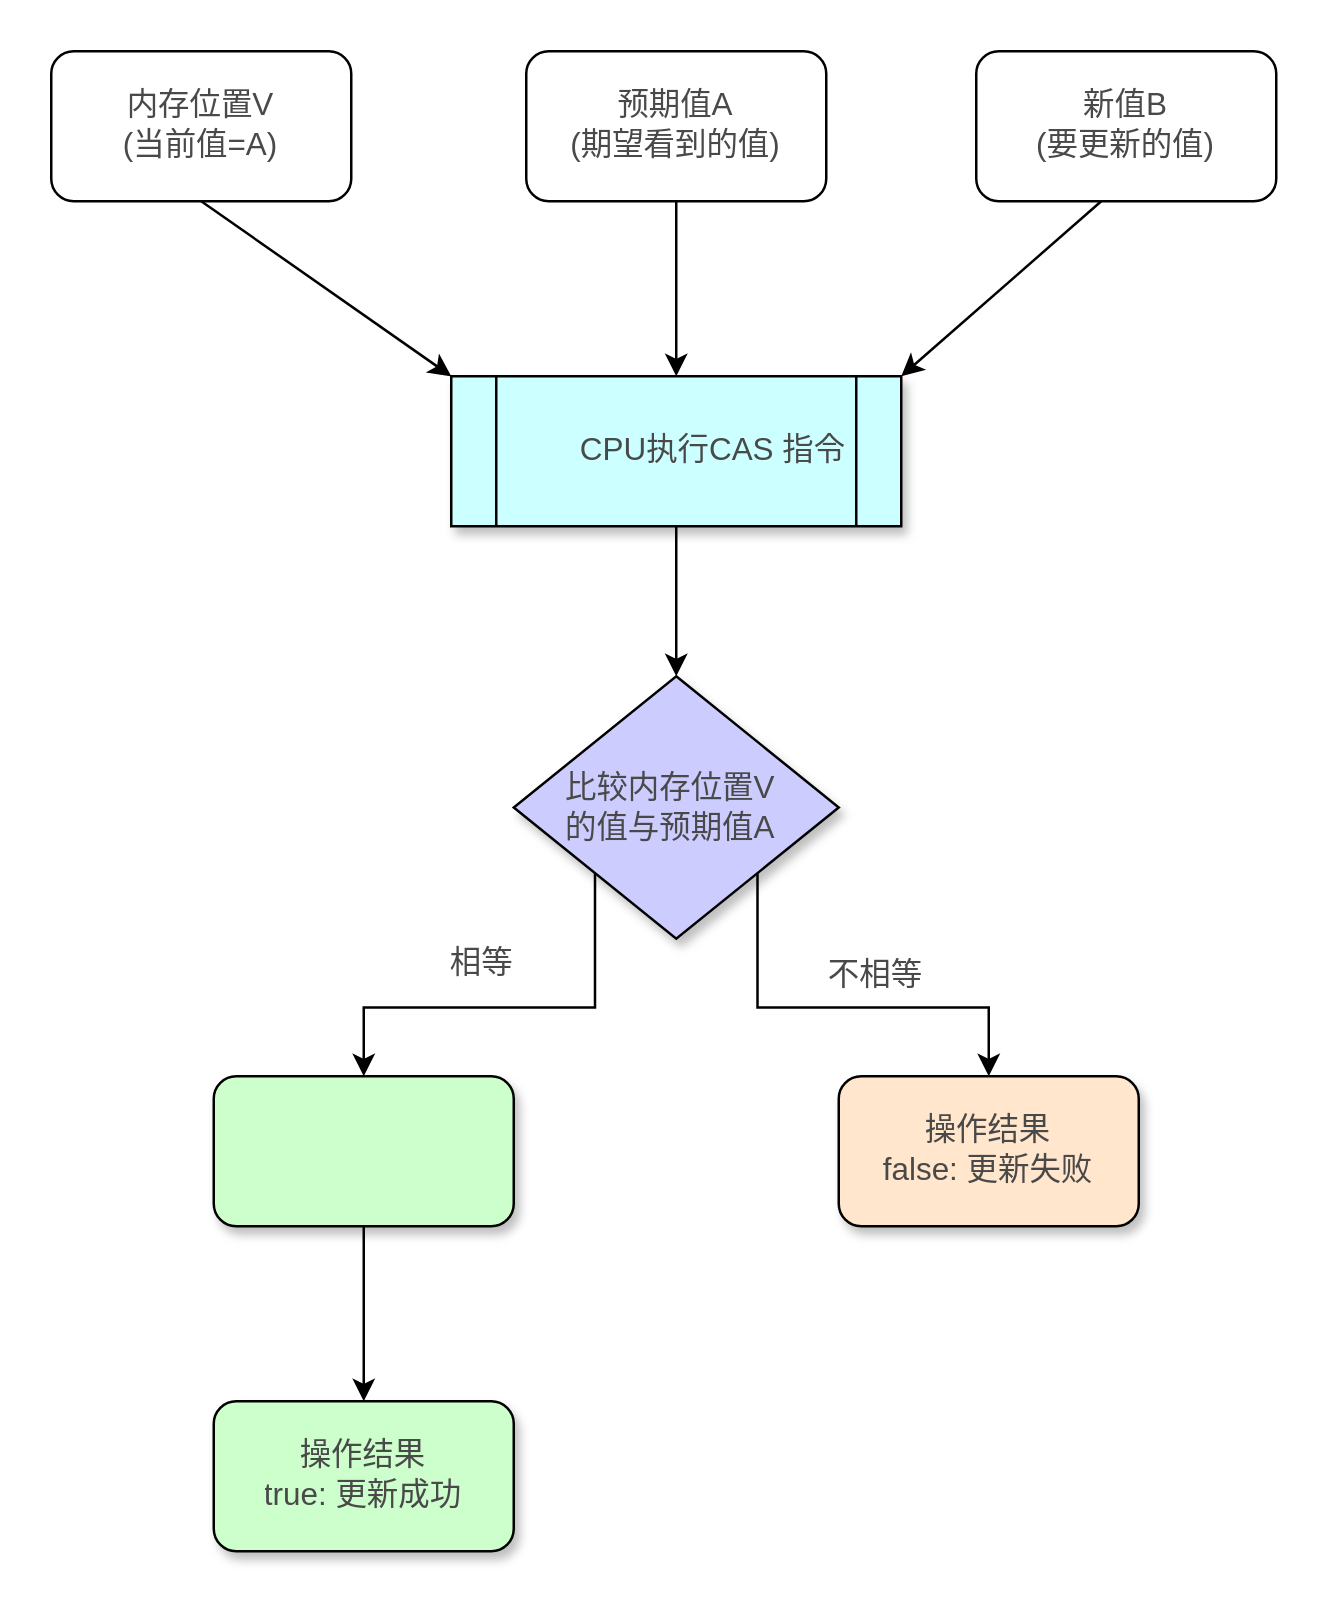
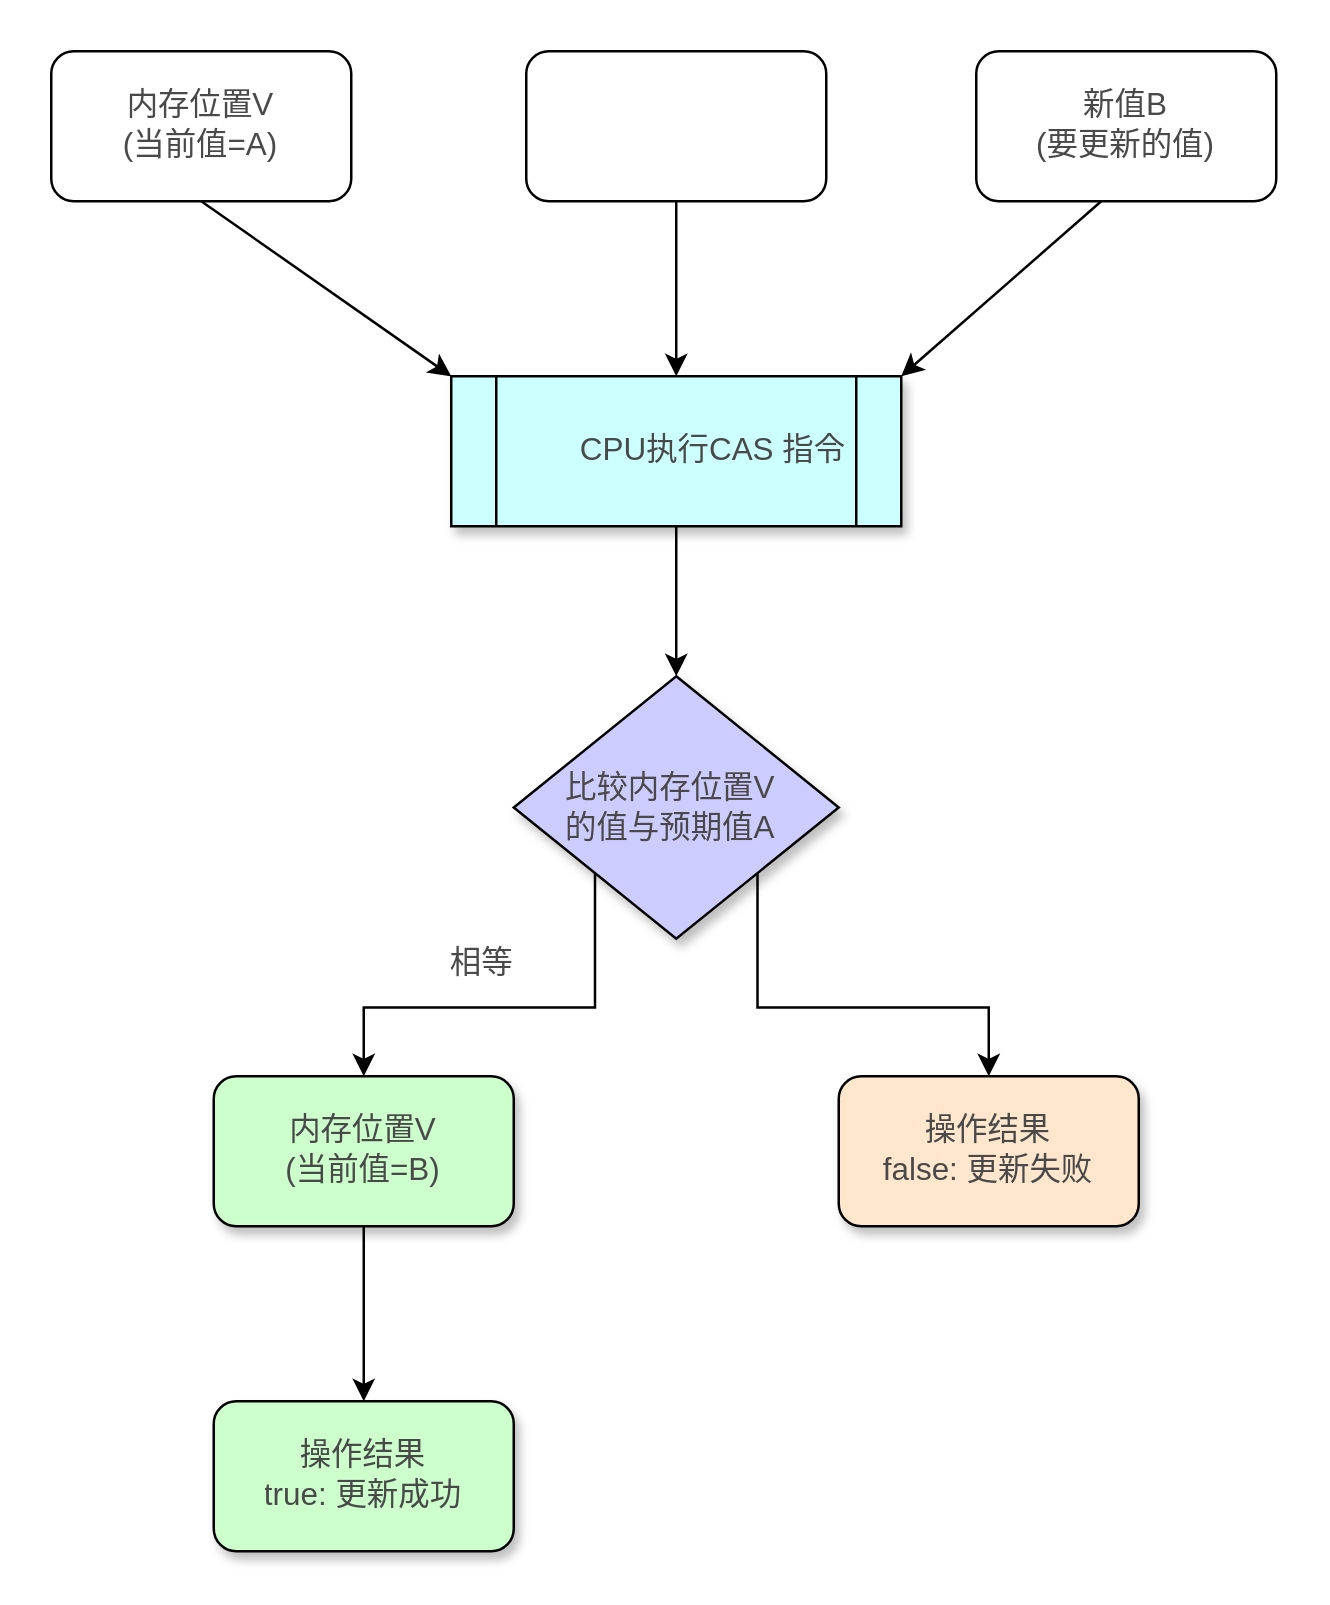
node "预期值A(期望看到的值)": removed
node "不相等": removed
node "内存位置V(当前值=B)": added
